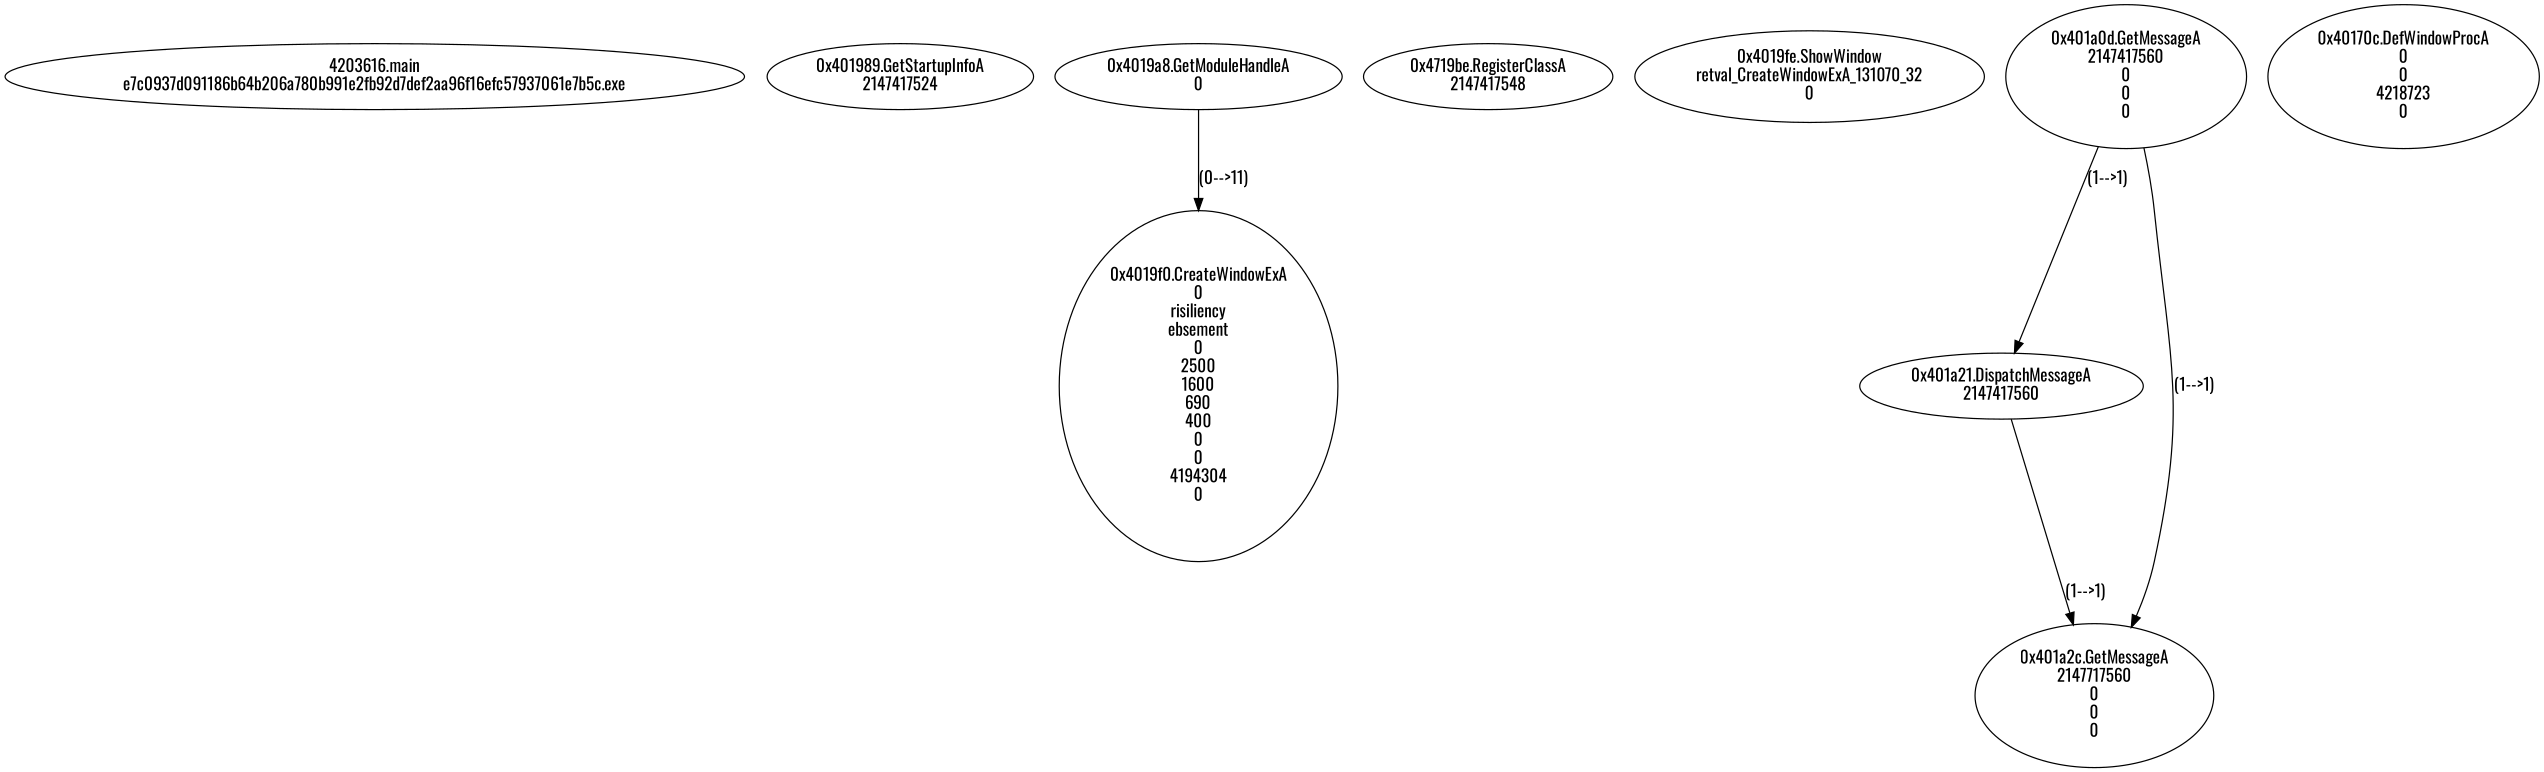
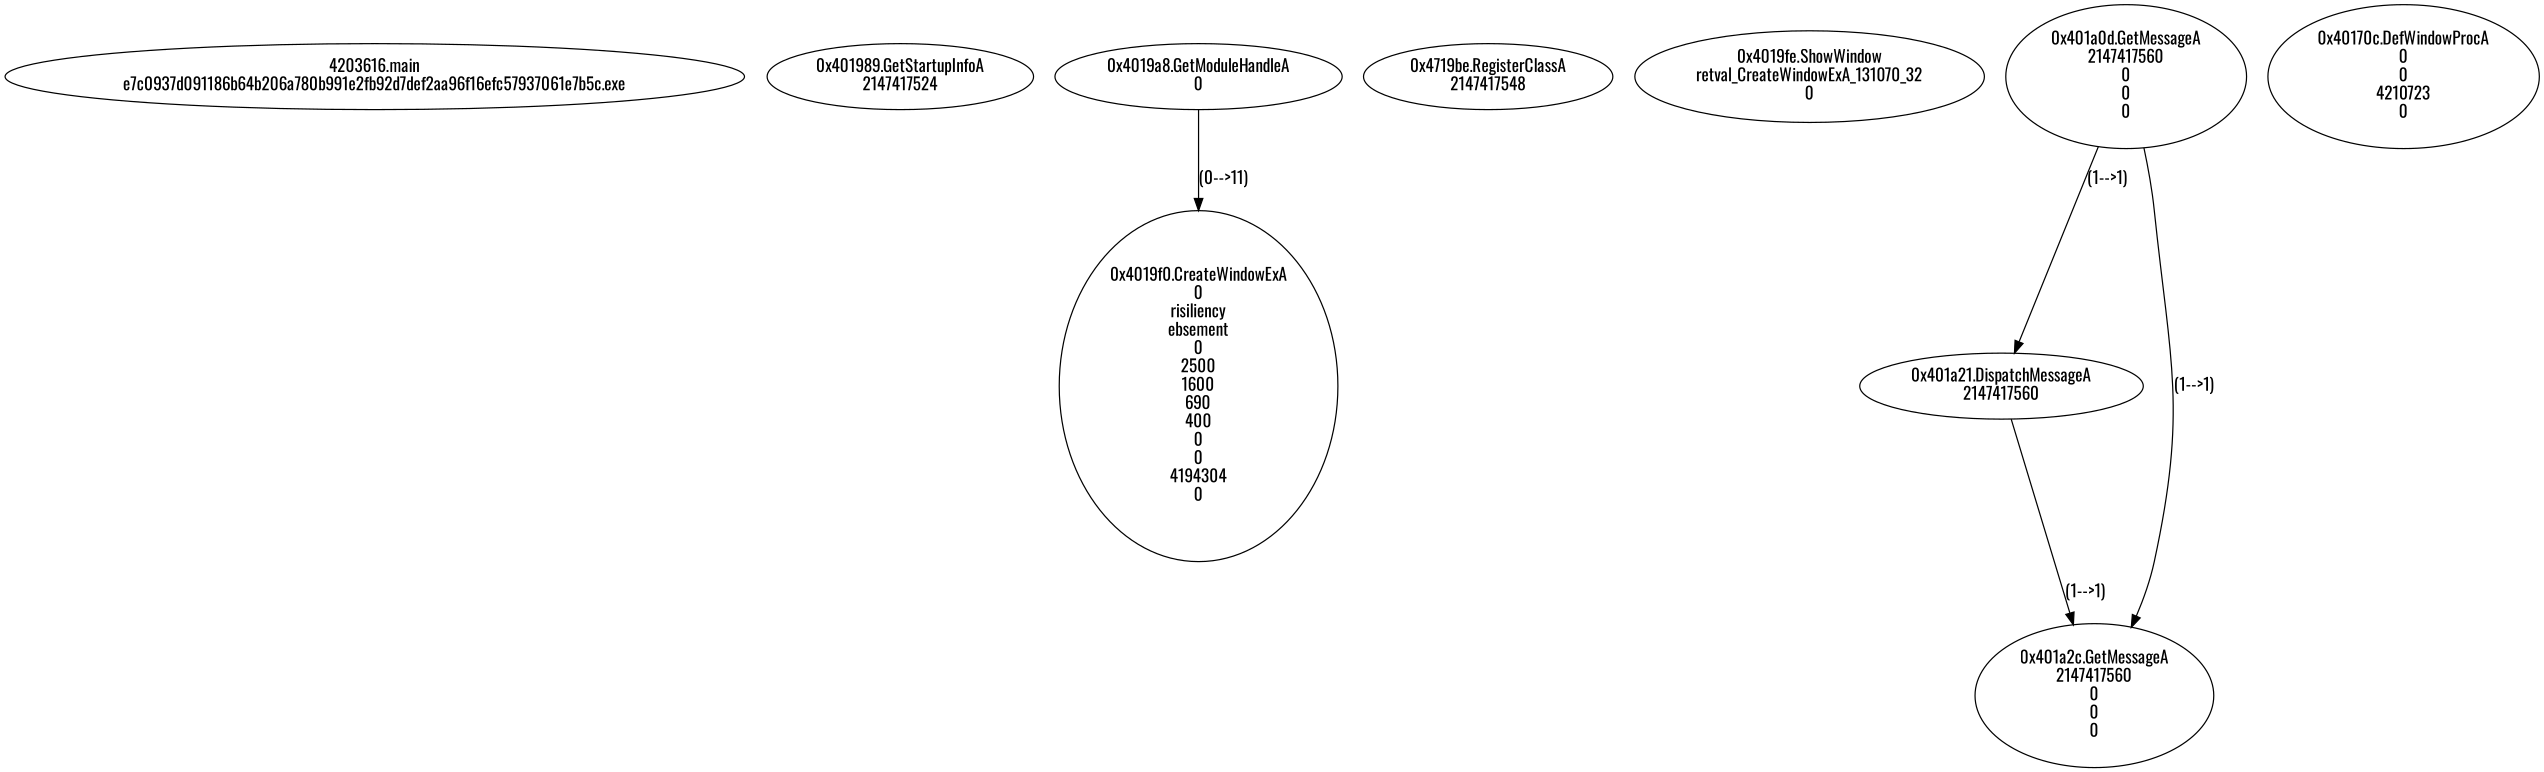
node "0x40170c.DefWindowProcA 0 0 4218723 0": label "0x40170c.DefWindowProcA 0 0 4218723 0" -> "0x40170c.DefWindowProcA 0 0 4210723 0"
node "0x401a2c.GetMessageA 2147717560 0 0 0": label "0x401a2c.GetMessageA 2147717560 0 0 0" -> "0x401a2c.GetMessageA 2147417560 0 0 0"
